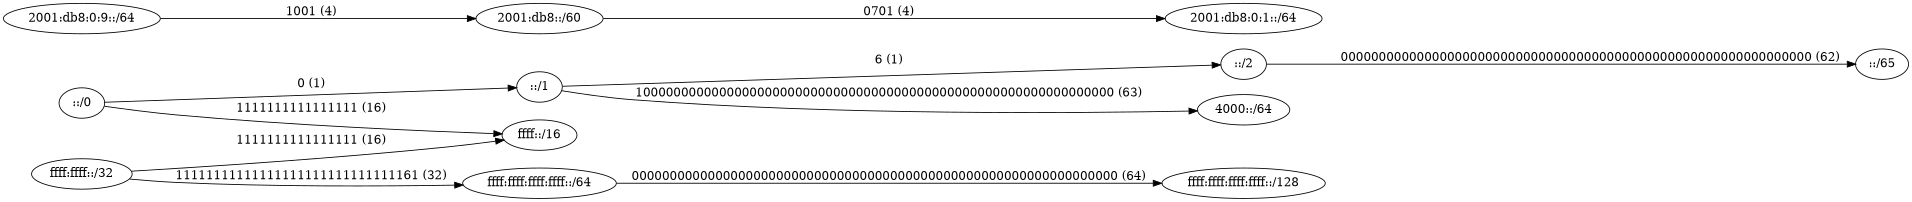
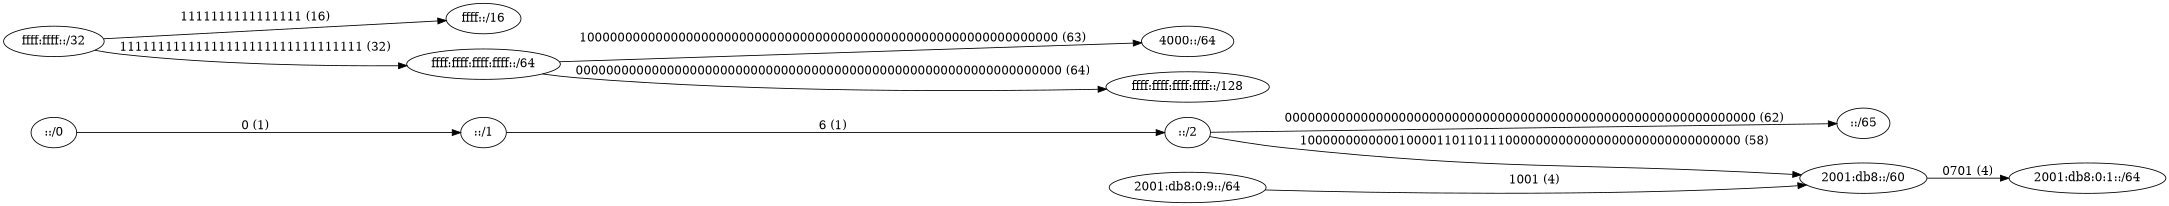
edge "::/1" -> "4000::/64": now "ffff:ffff:ffff:ffff::/64" -> "4000::/64"
edge "::/0" -> "ffff::/16": removed, label "1111111111111111 (16)"
edge "::/2" -> "2001:db8::/60": added, label "1000000000000100001101101110000000000000000000000000000000 (58)"
edge "ffff:ffff::/32" -> "ffff:ffff:ffff:ffff::/64": label "11111111111111111111111111111161 (32)" -> "11111111111111111111111111111111 (32)"
